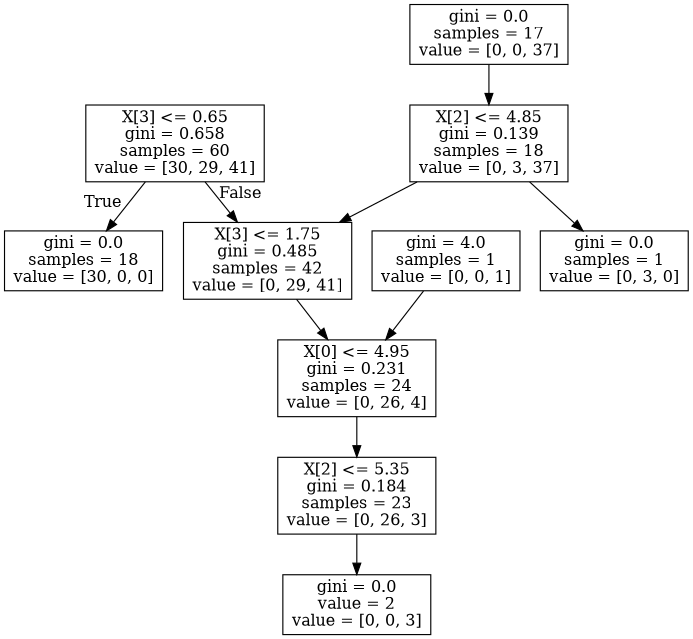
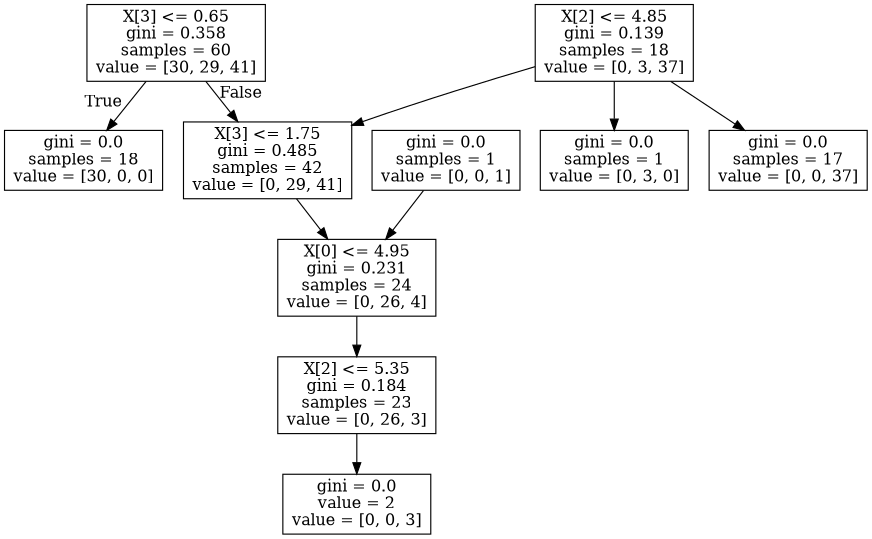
edge "gini = 0.0 samples = 17 value = [0, 0, 37]" -> "X[2] <= 4.85 gini = 0.139 samples = 18 value = [0, 3, 37]": reversed
node "X[3] <= 0.65 gini = 0.658 samples = 60 value = [30, 29, 41]": label "X[3] <= 0.65 gini = 0.658 samples = 60 value = [30, 29, 41]" -> "X[3] <= 0.65 gini = 0.358 samples = 60 value = [30, 29, 41]"
node "gini = 4.0 samples = 1 value = [0, 0, 1]": label "gini = 4.0 samples = 1 value = [0, 0, 1]" -> "gini = 0.0 samples = 1 value = [0, 0, 1]"
